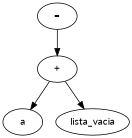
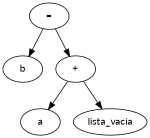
node "b": added
